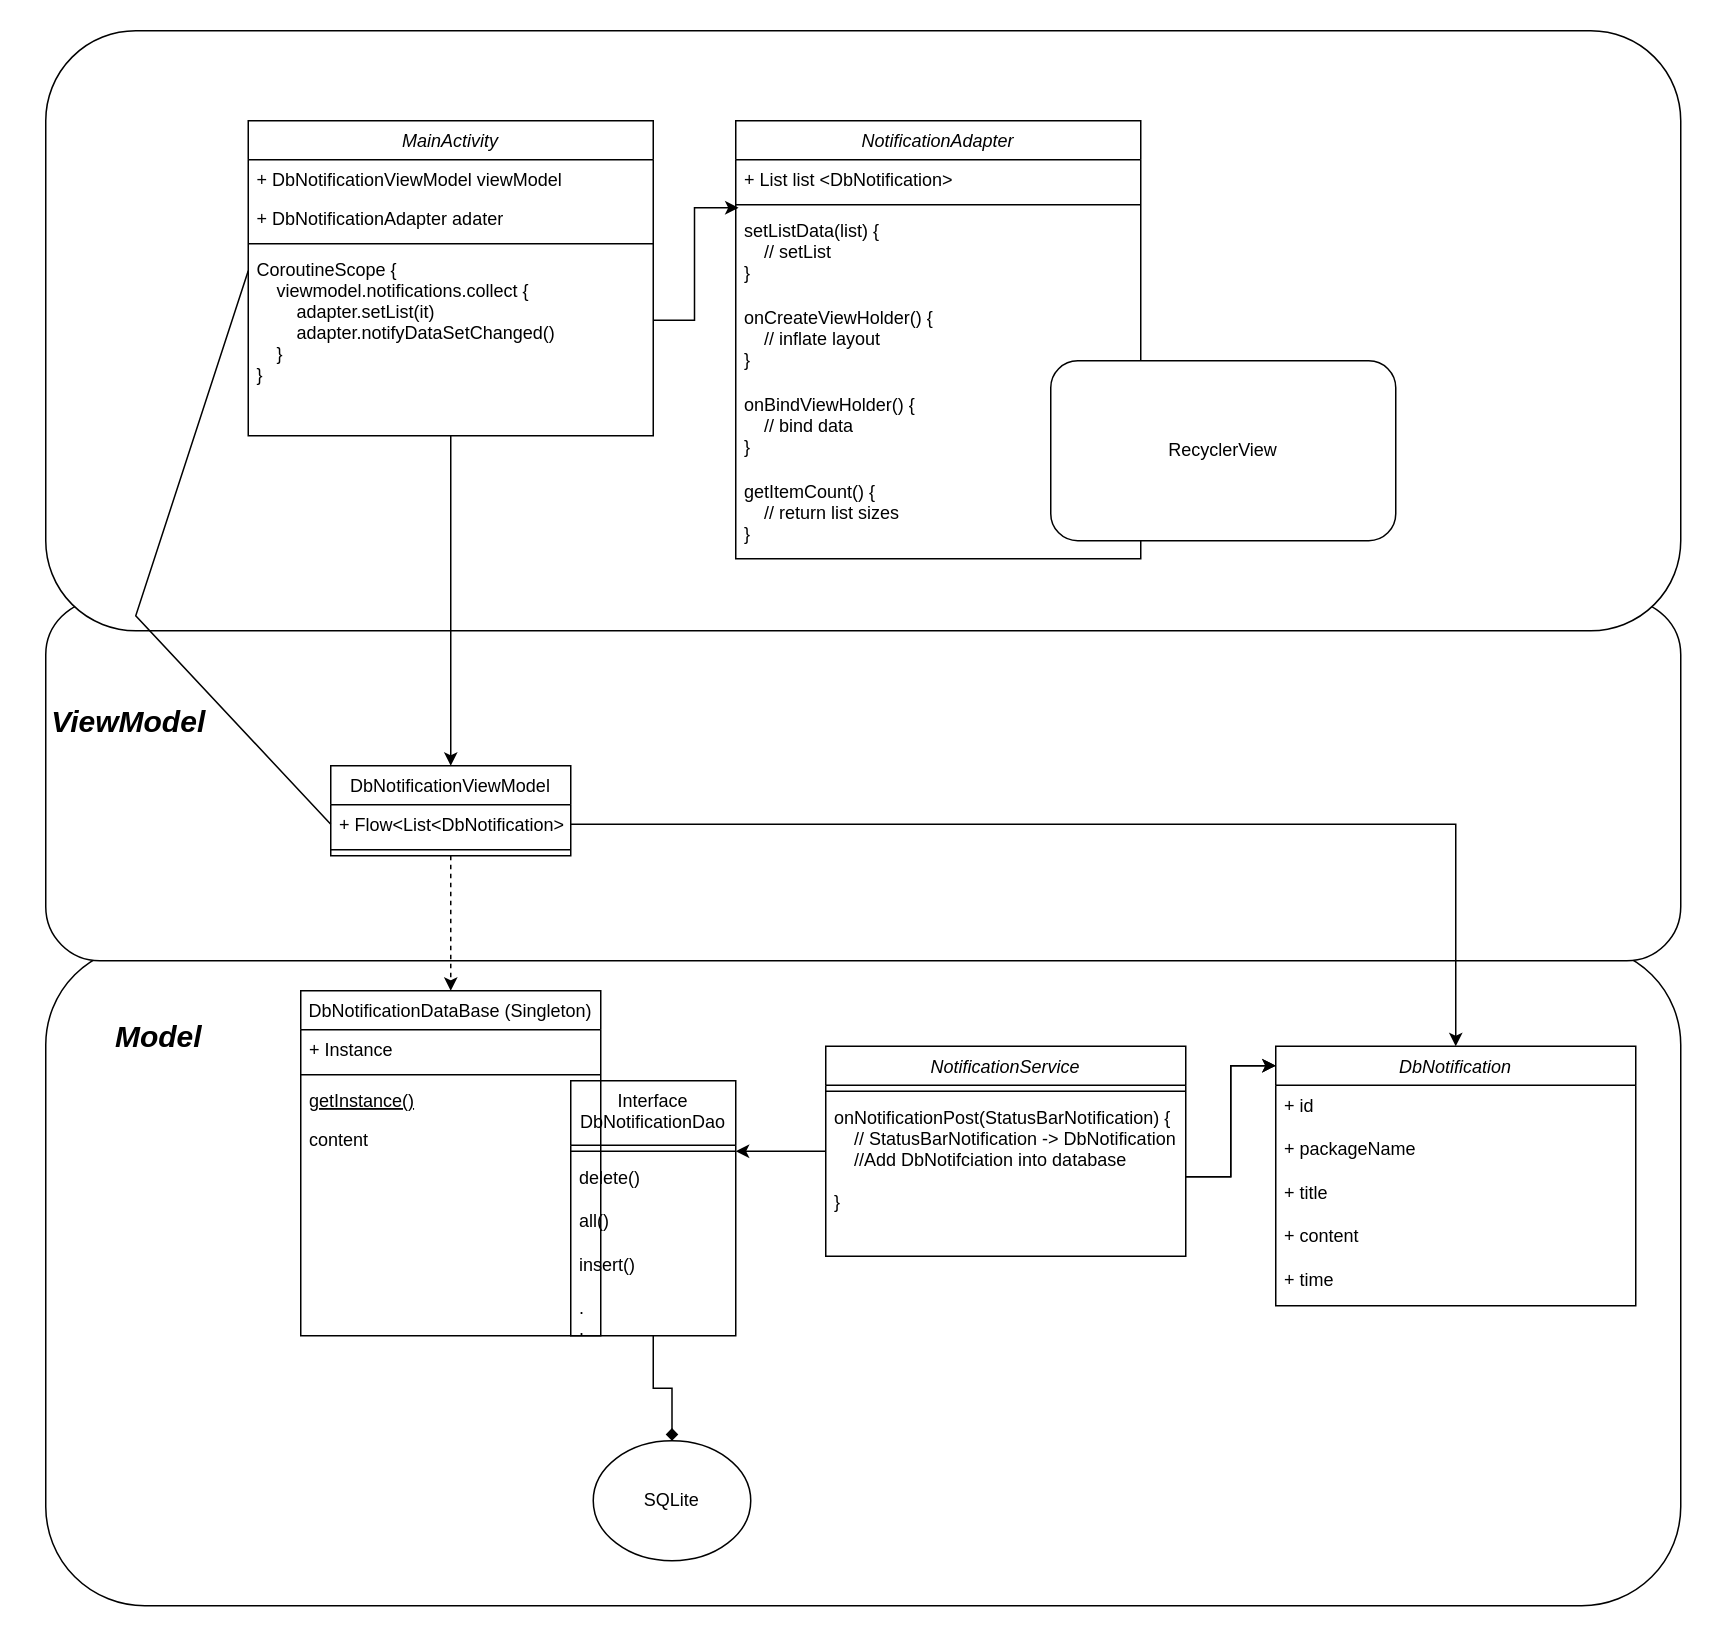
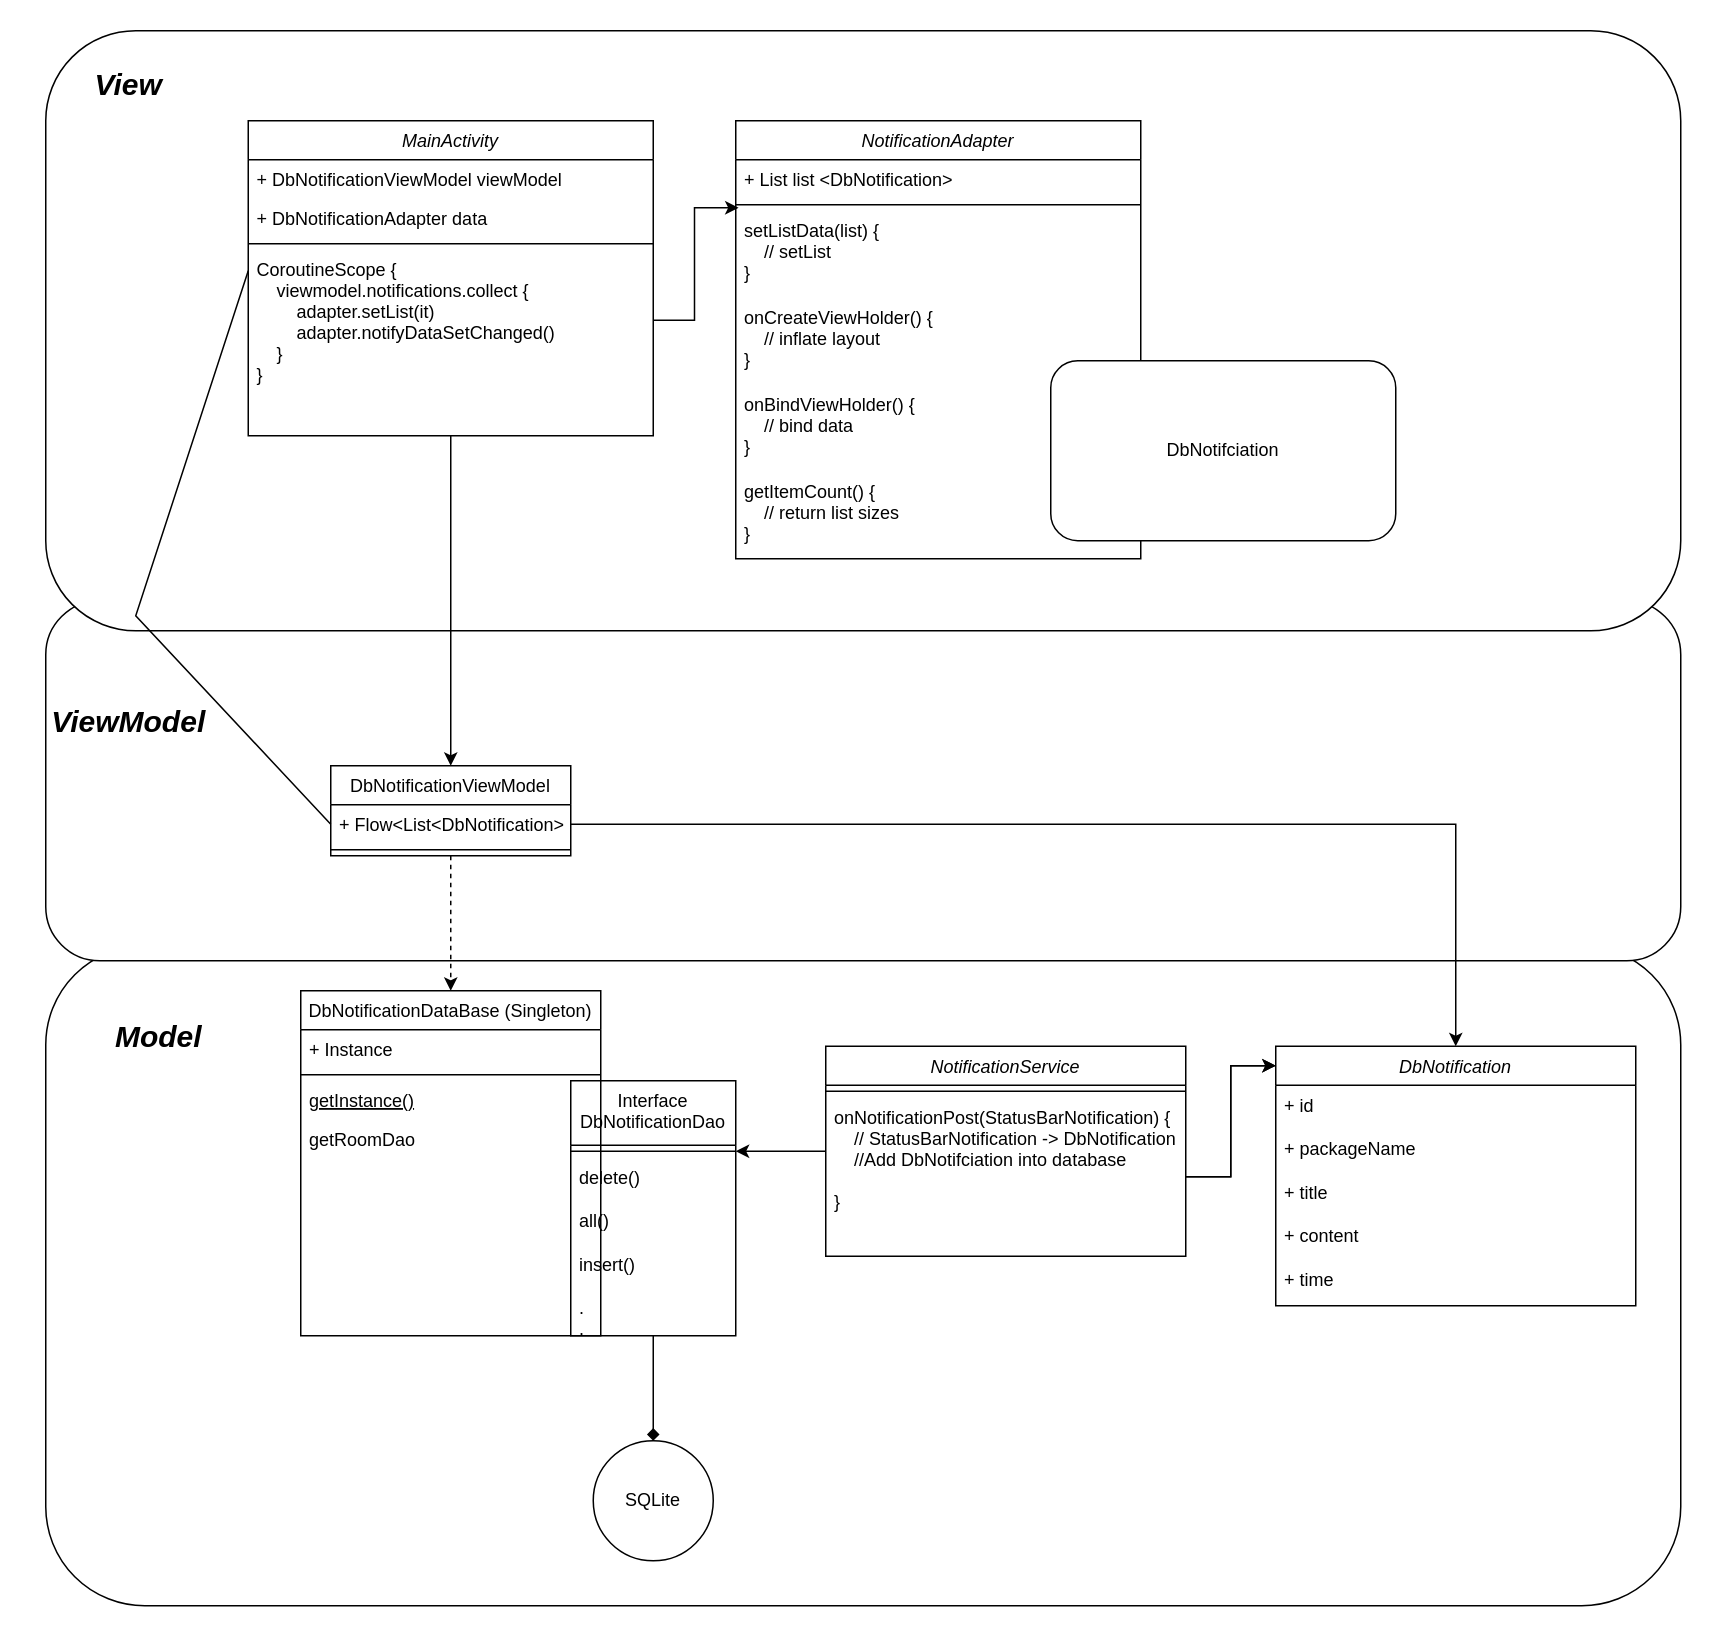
node "View": added
node "+ DbNotificationAdapter adater": label "+ DbNotificationAdapter adater" -> "+ DbNotificationAdapter data"
node "RecyclerView": label "RecyclerView" -> "DbNotifciation"
node "content": label "content" -> "getRoomDao"
node "SQLite": size 158x120 -> 120x120
